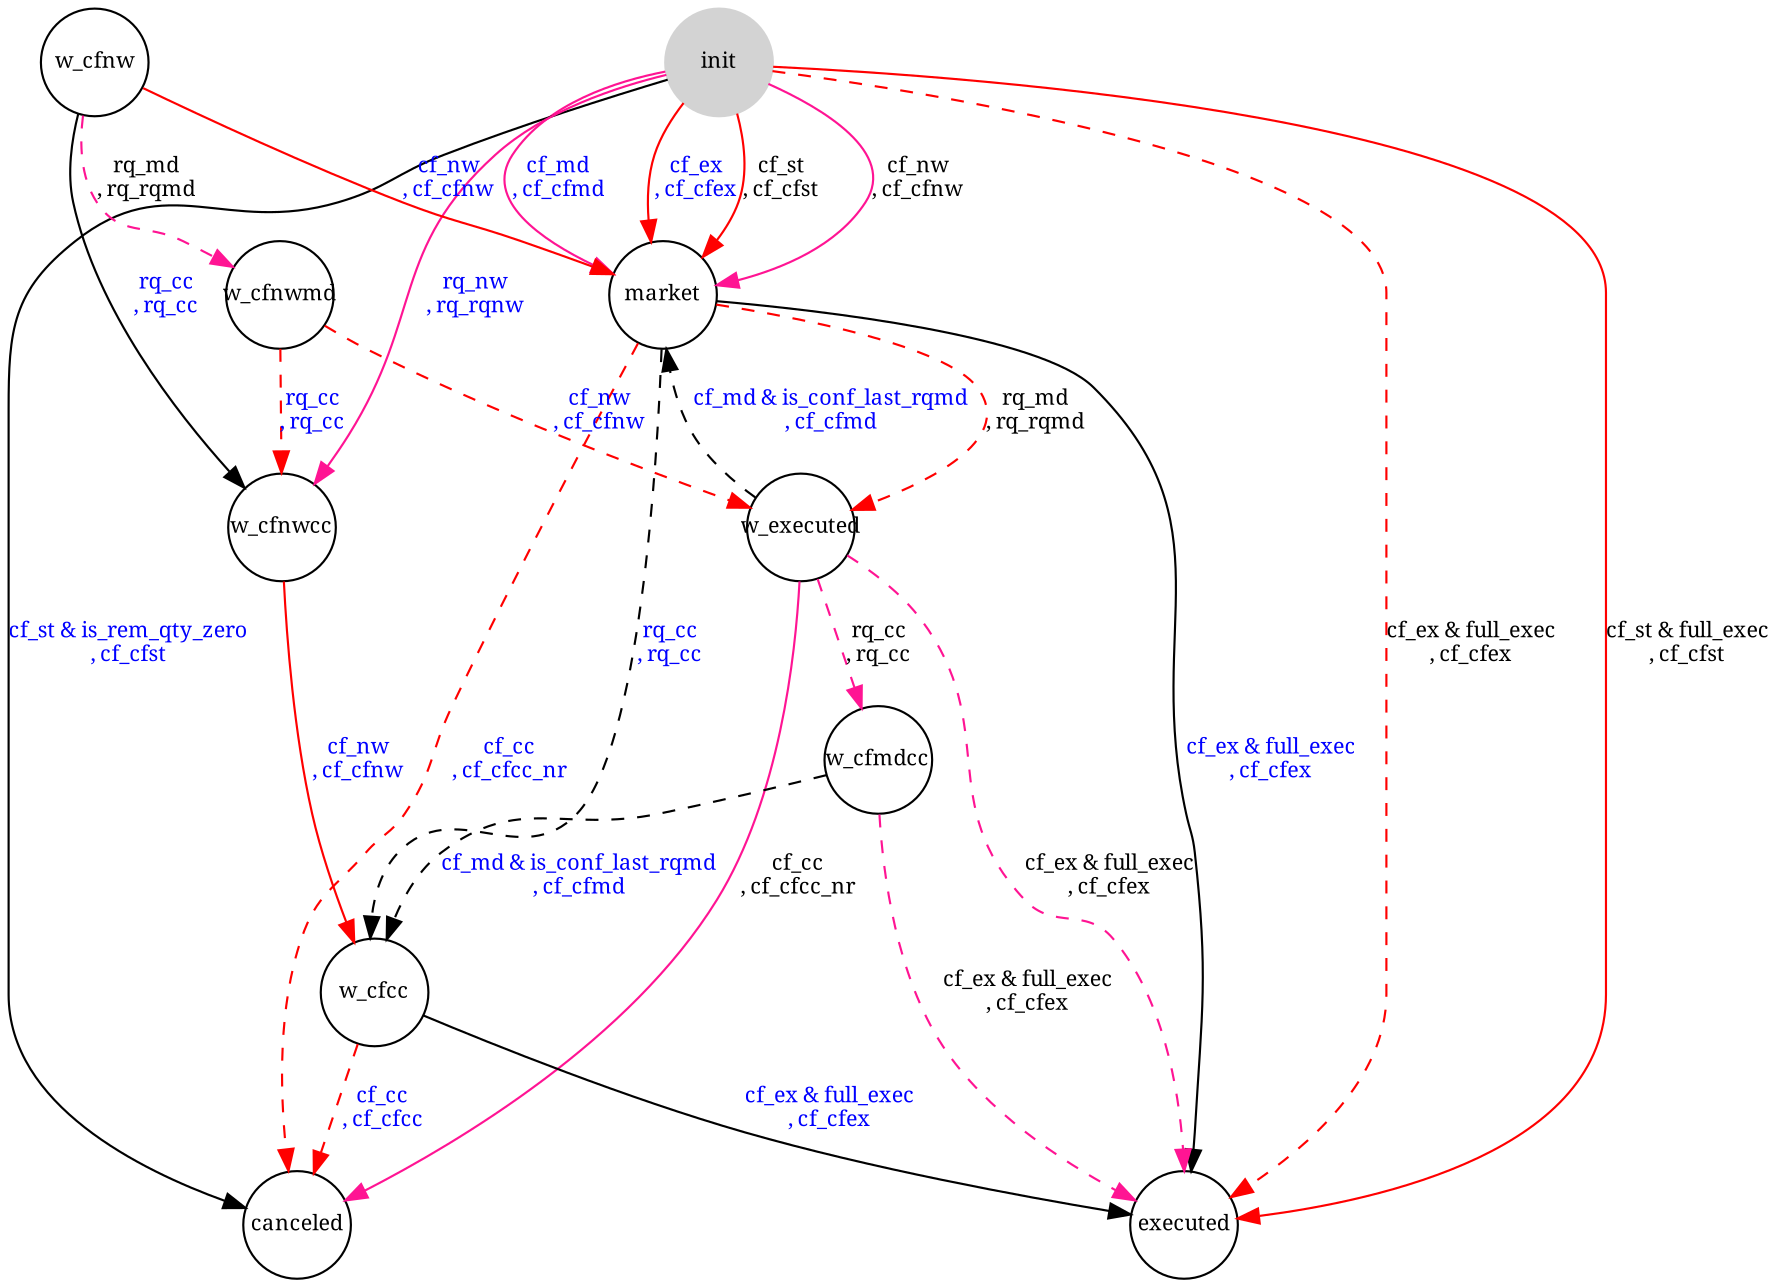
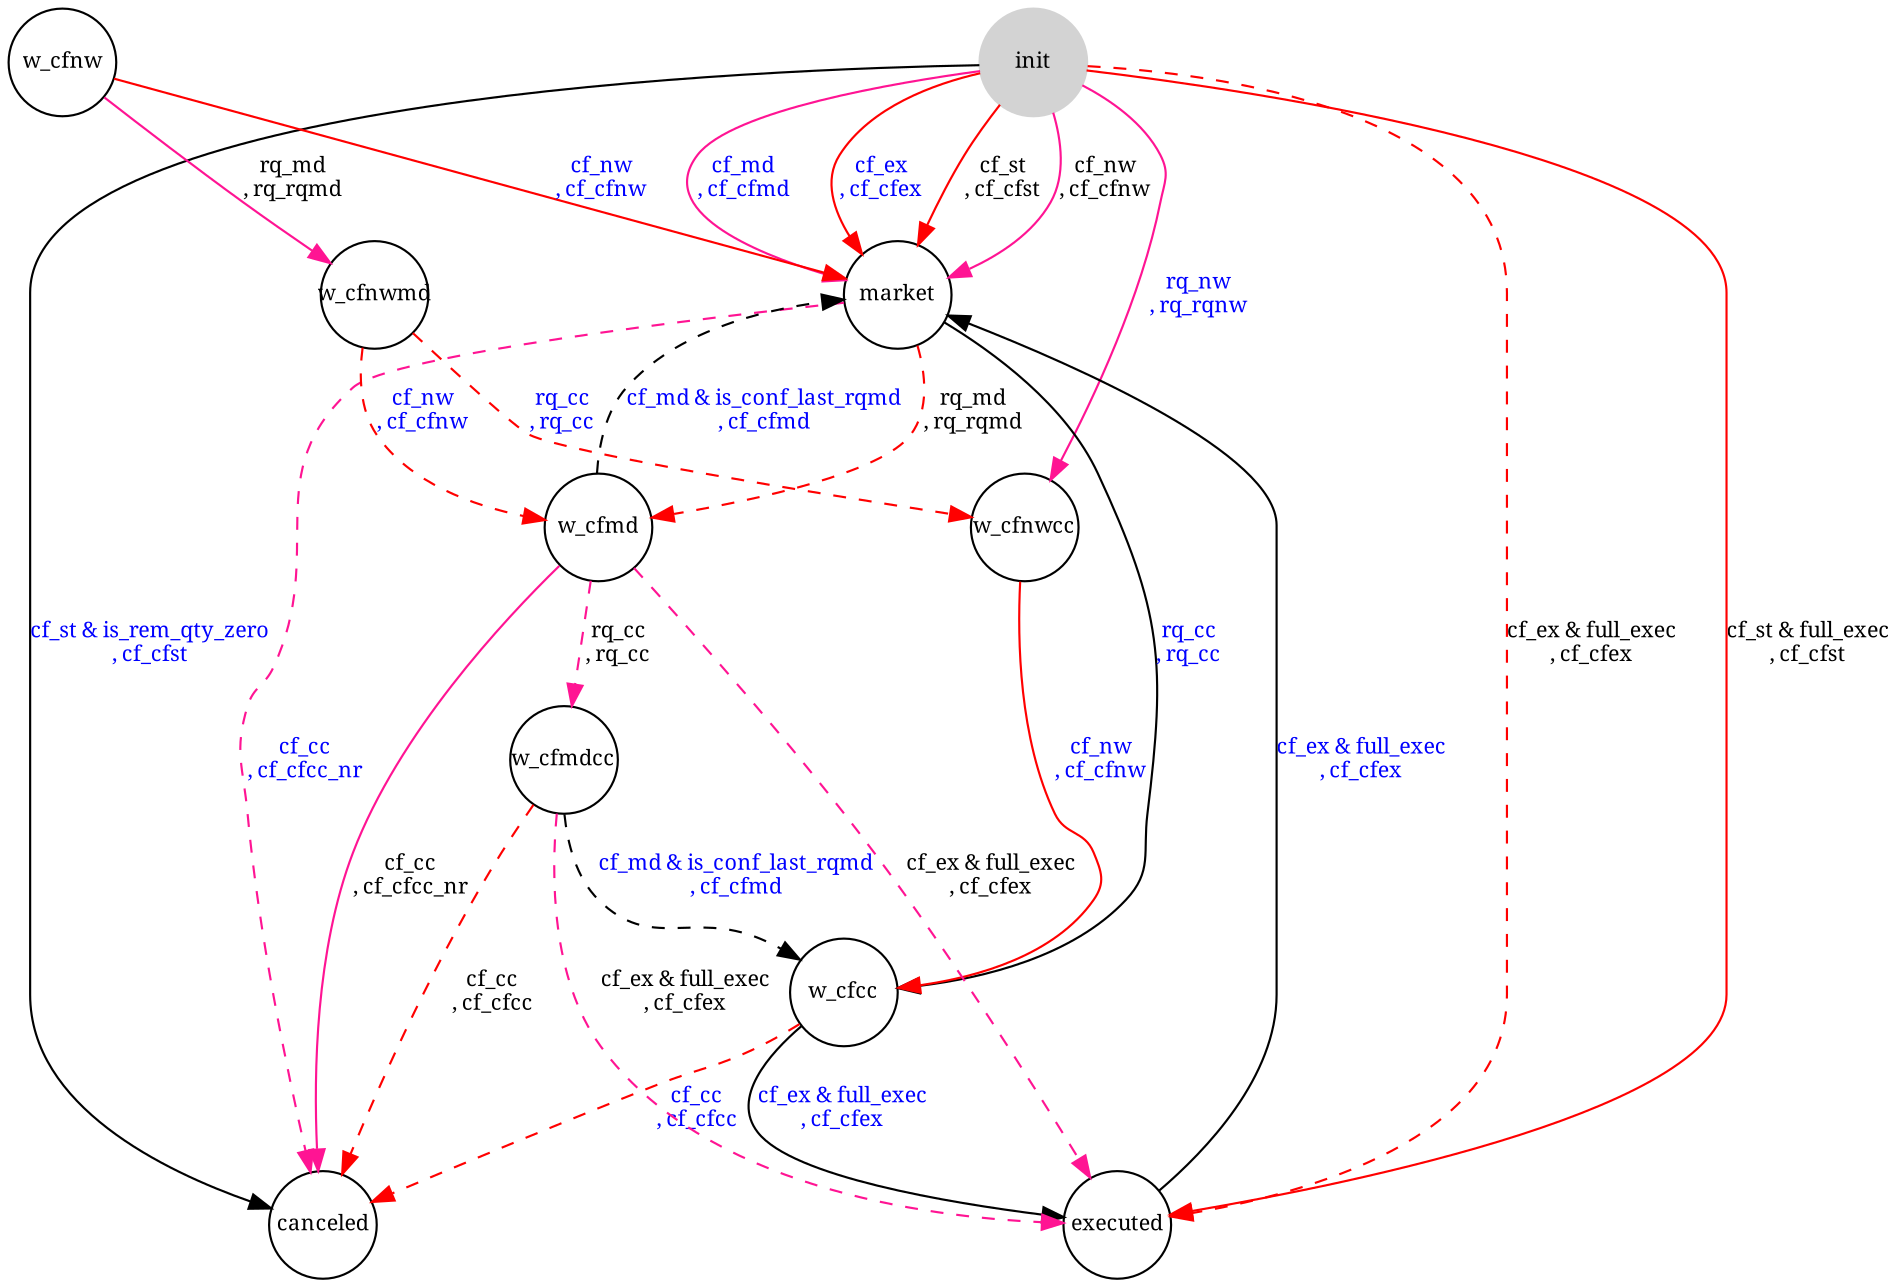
edge "w_cfnw" -> "w_cfnwmd": style dashed -> solid
edge "w_cfnw" -> "w_cfnwcc": removed, label "rq_cc , rq_cc"
node "w_executed": label "w_executed" -> "w_cfmd"
edge "market" -> "executed": reversed
edge "market" -> "w_cfcc": style dashed -> solid
edge "market" -> "canceled": color red -> deeppink
edge "w_cfmdcc" -> "canceled": added, label "cf_cc , cf_cfcc"
